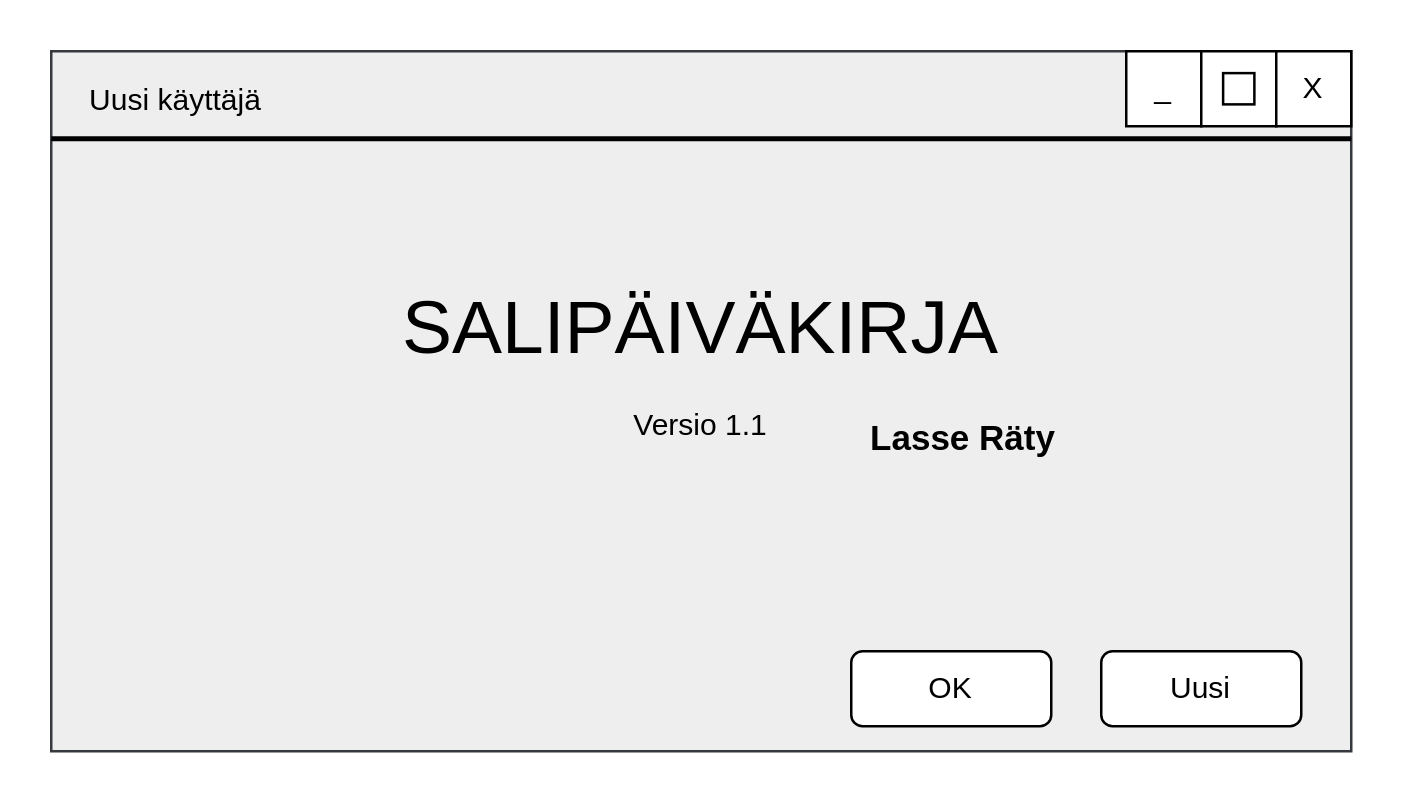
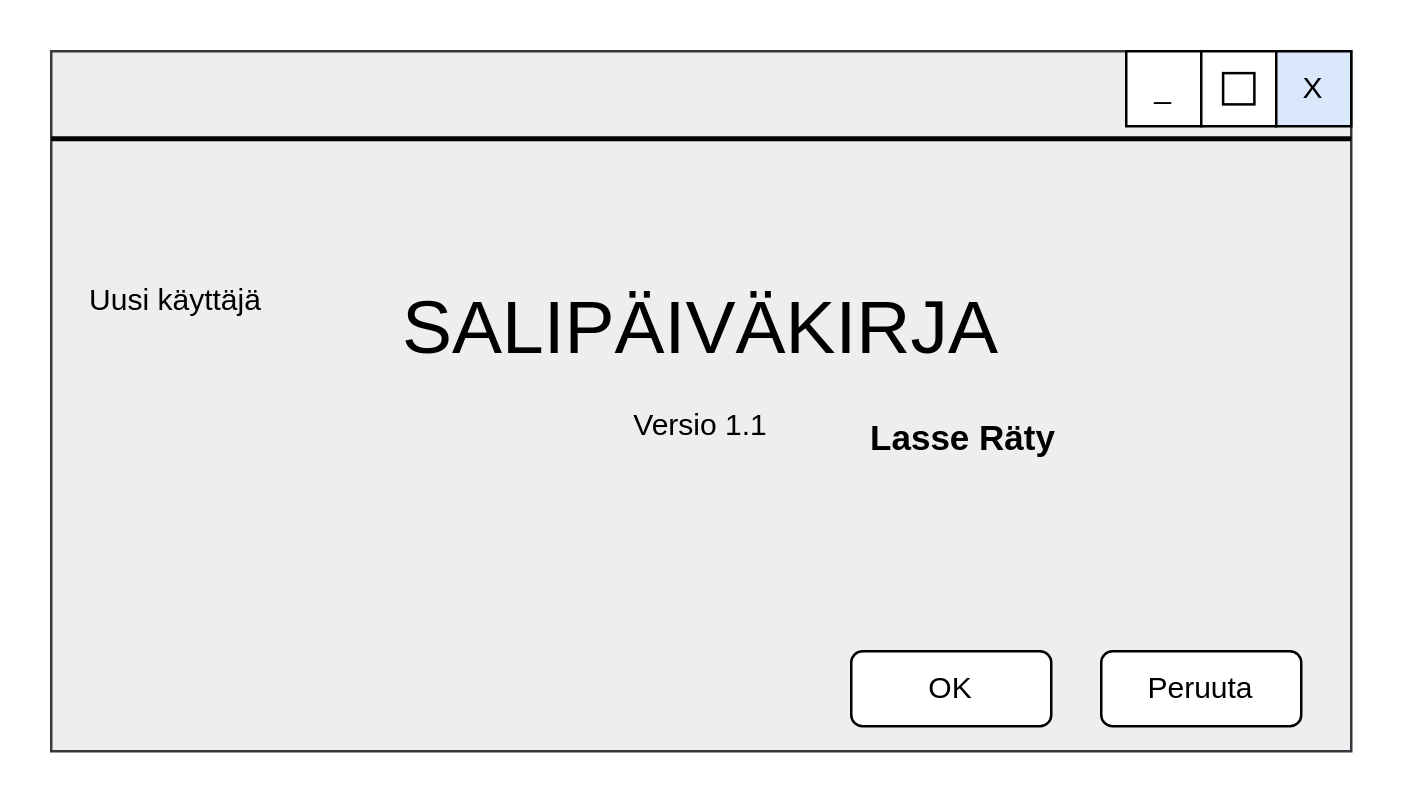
node "X": fillcolor #ffffff -> #dae8fc
node "Uusi käyttäjä": moved (176, 101) -> (176, 301)
node "Uusi": label "Uusi" -> "Peruuta"
